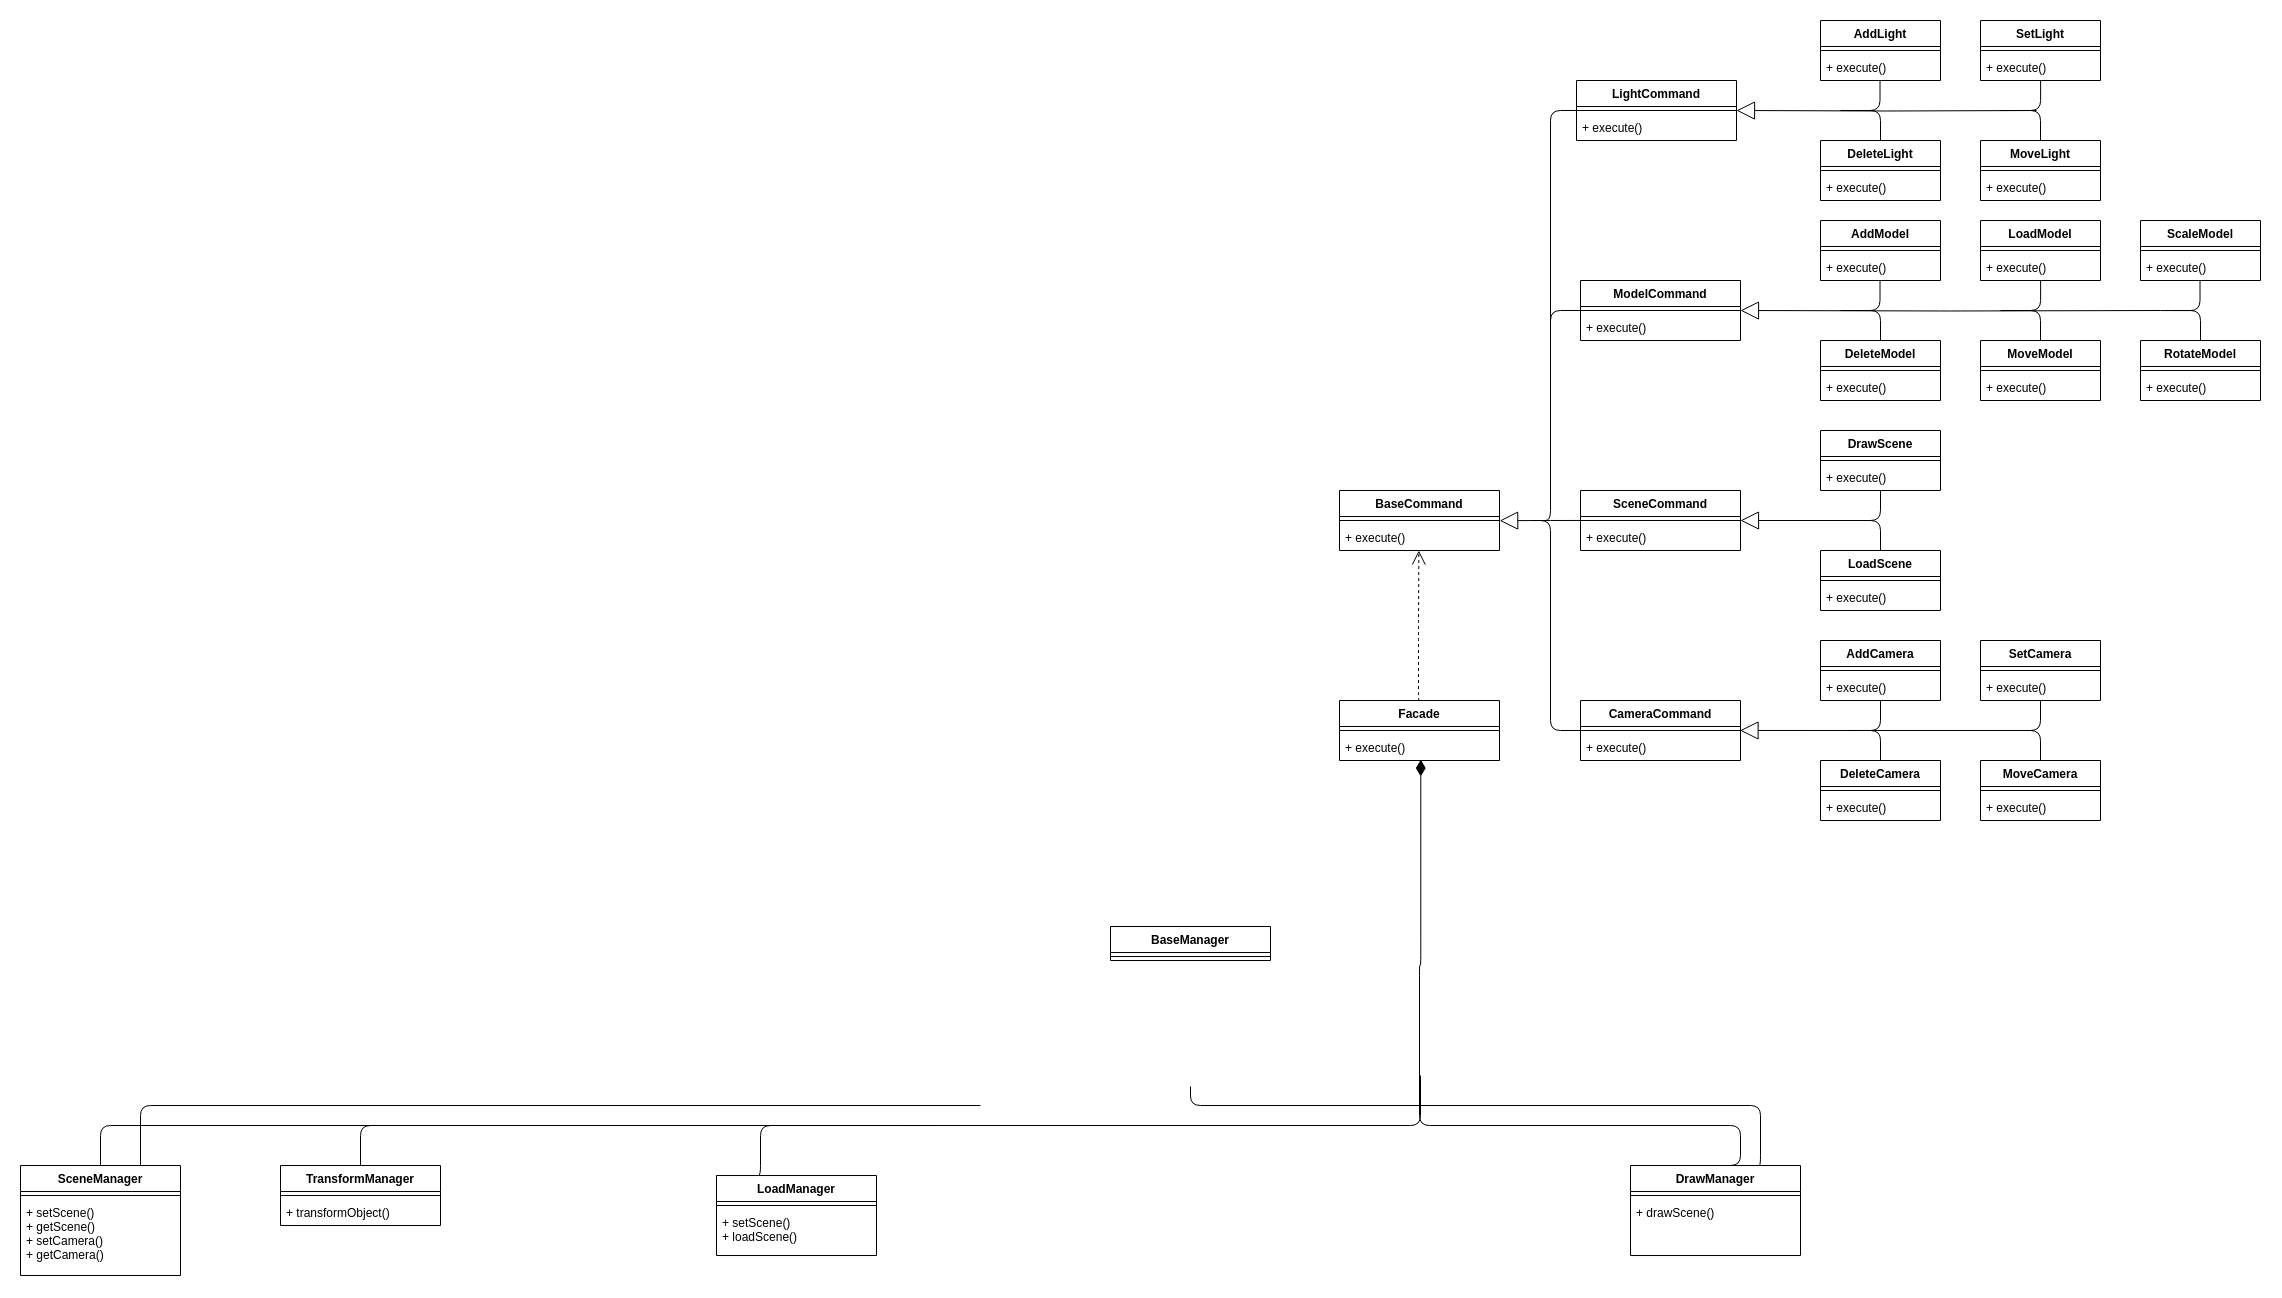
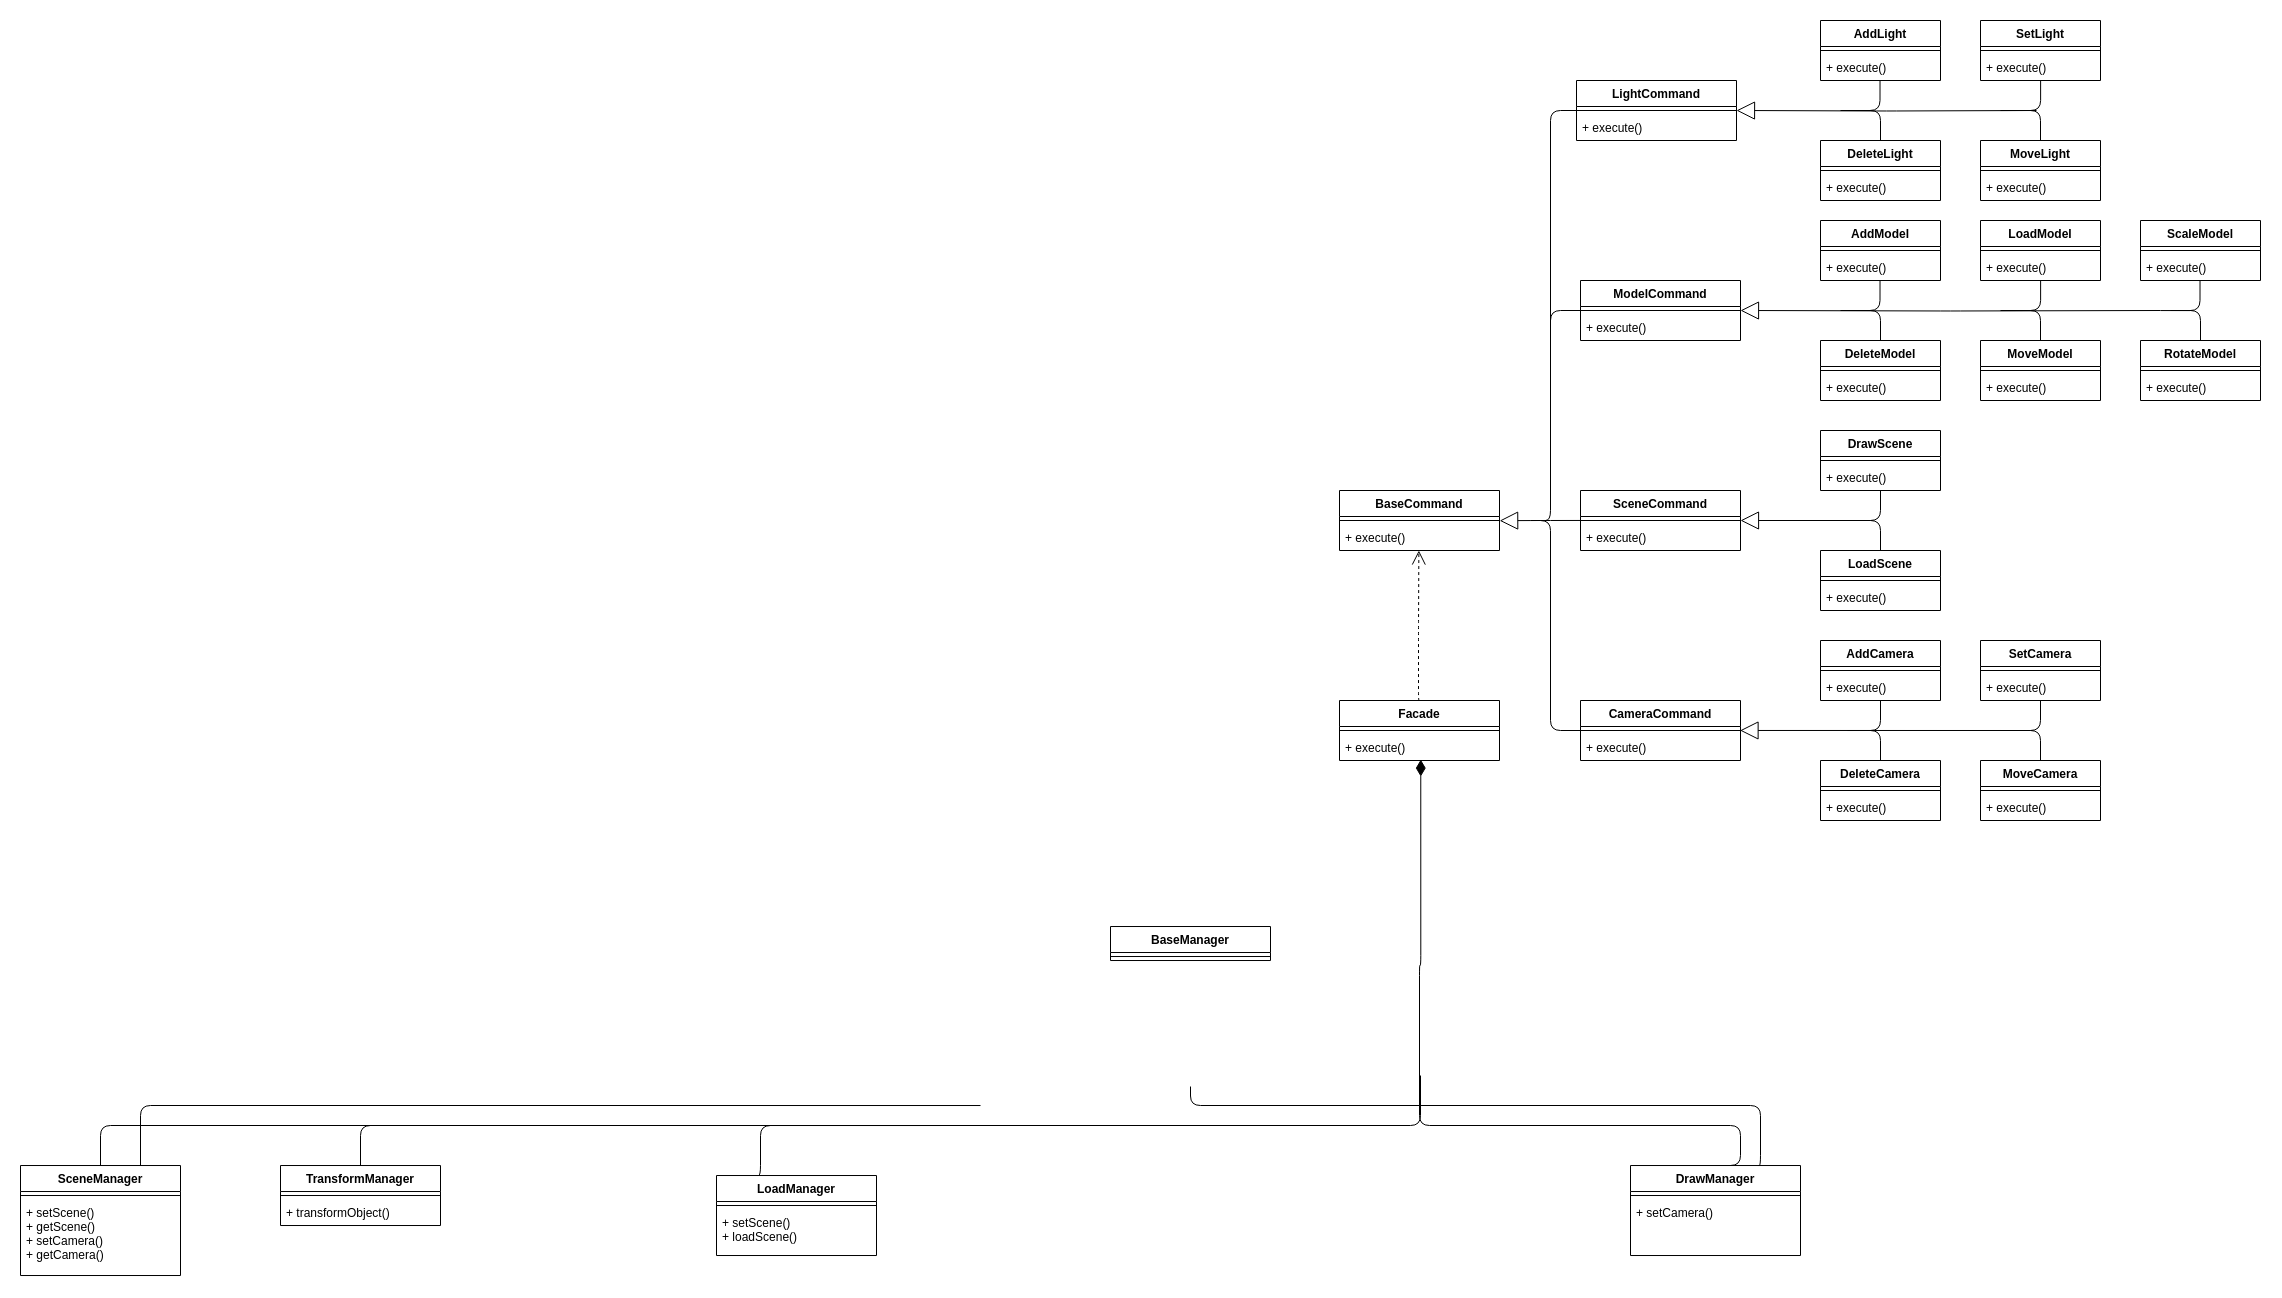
node "+ drawScene()": label "+ drawScene()" -> "+ setCamera()"
